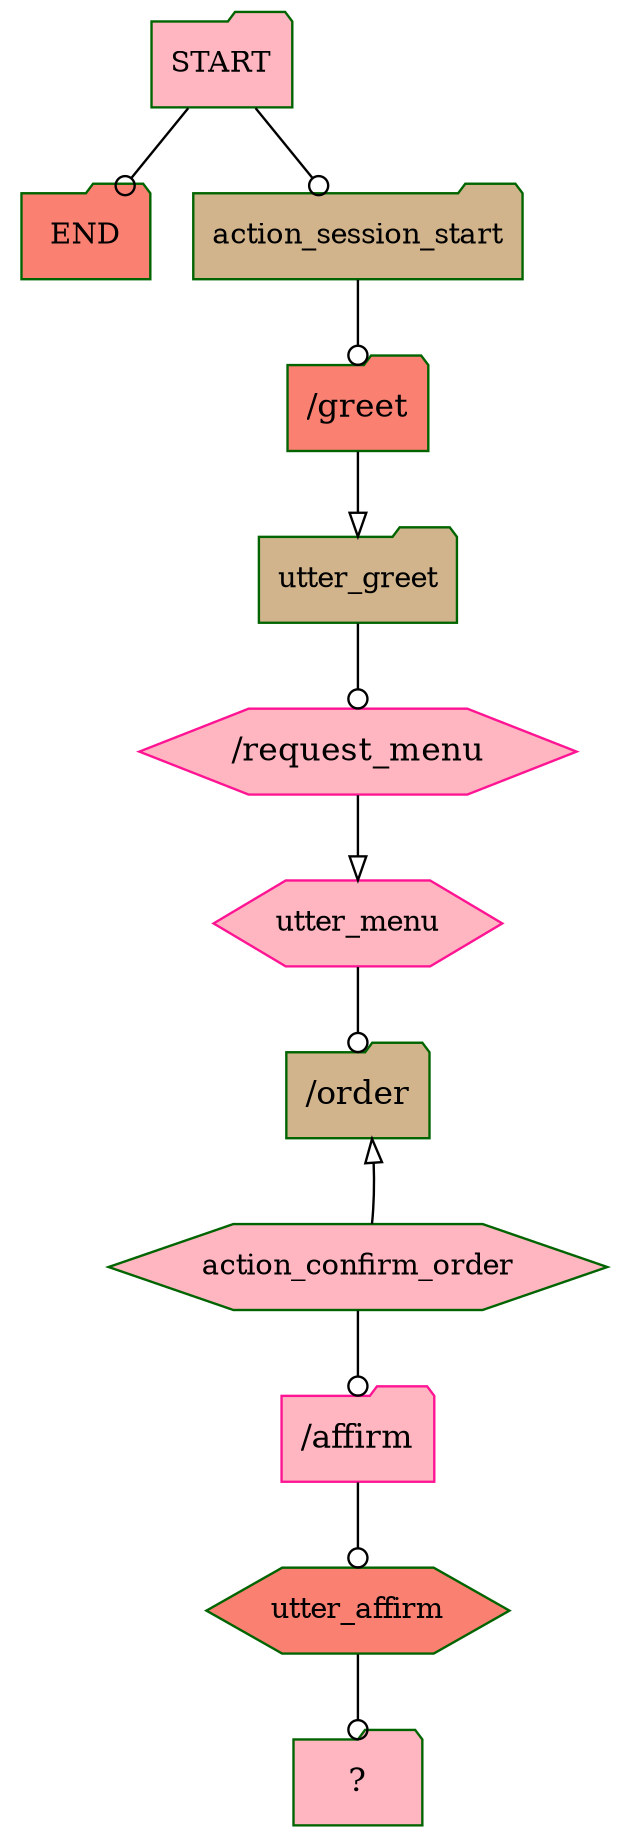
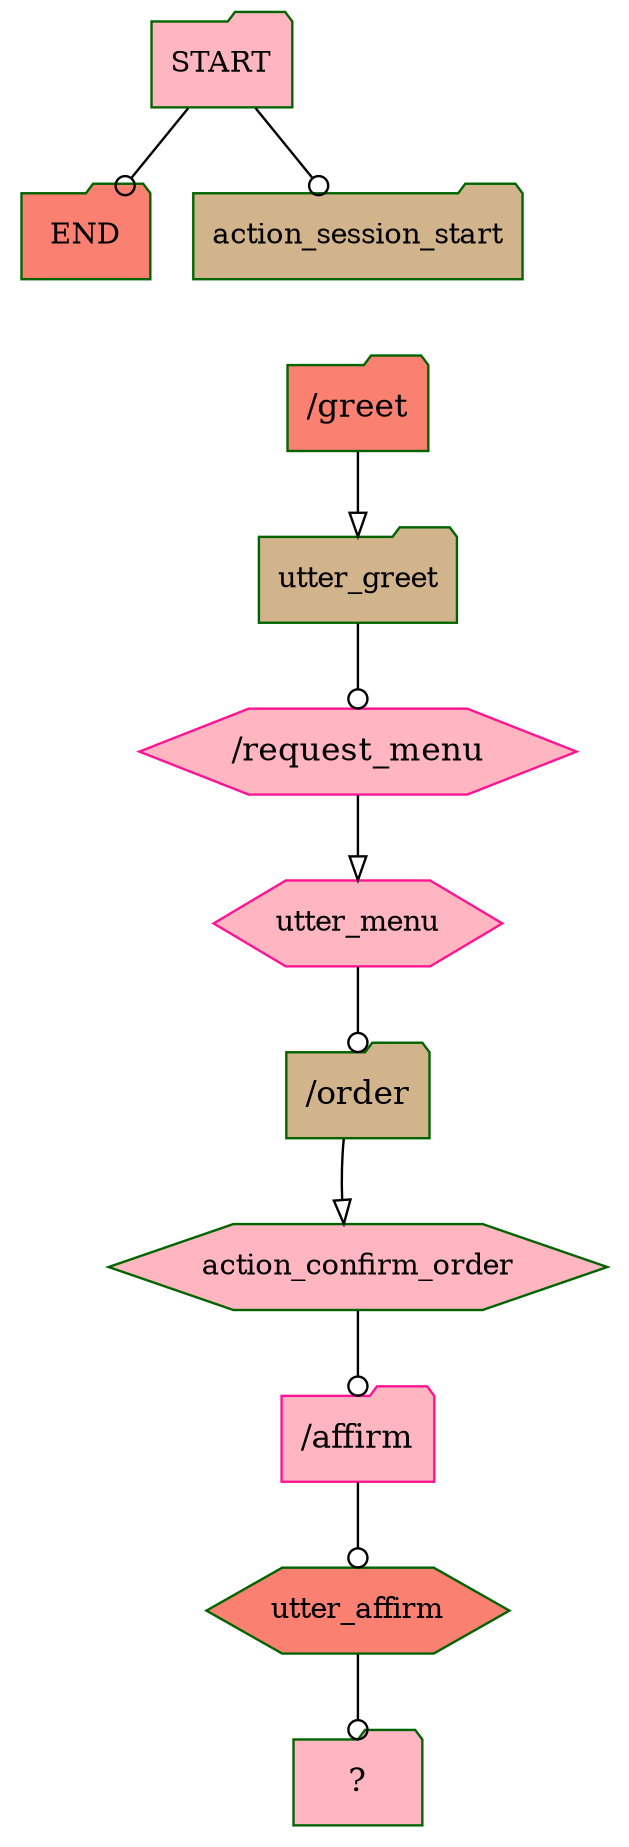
edge "action_session_start" -> "/greet": removed
edge "action_confirm_order" -> "/order": reversed
